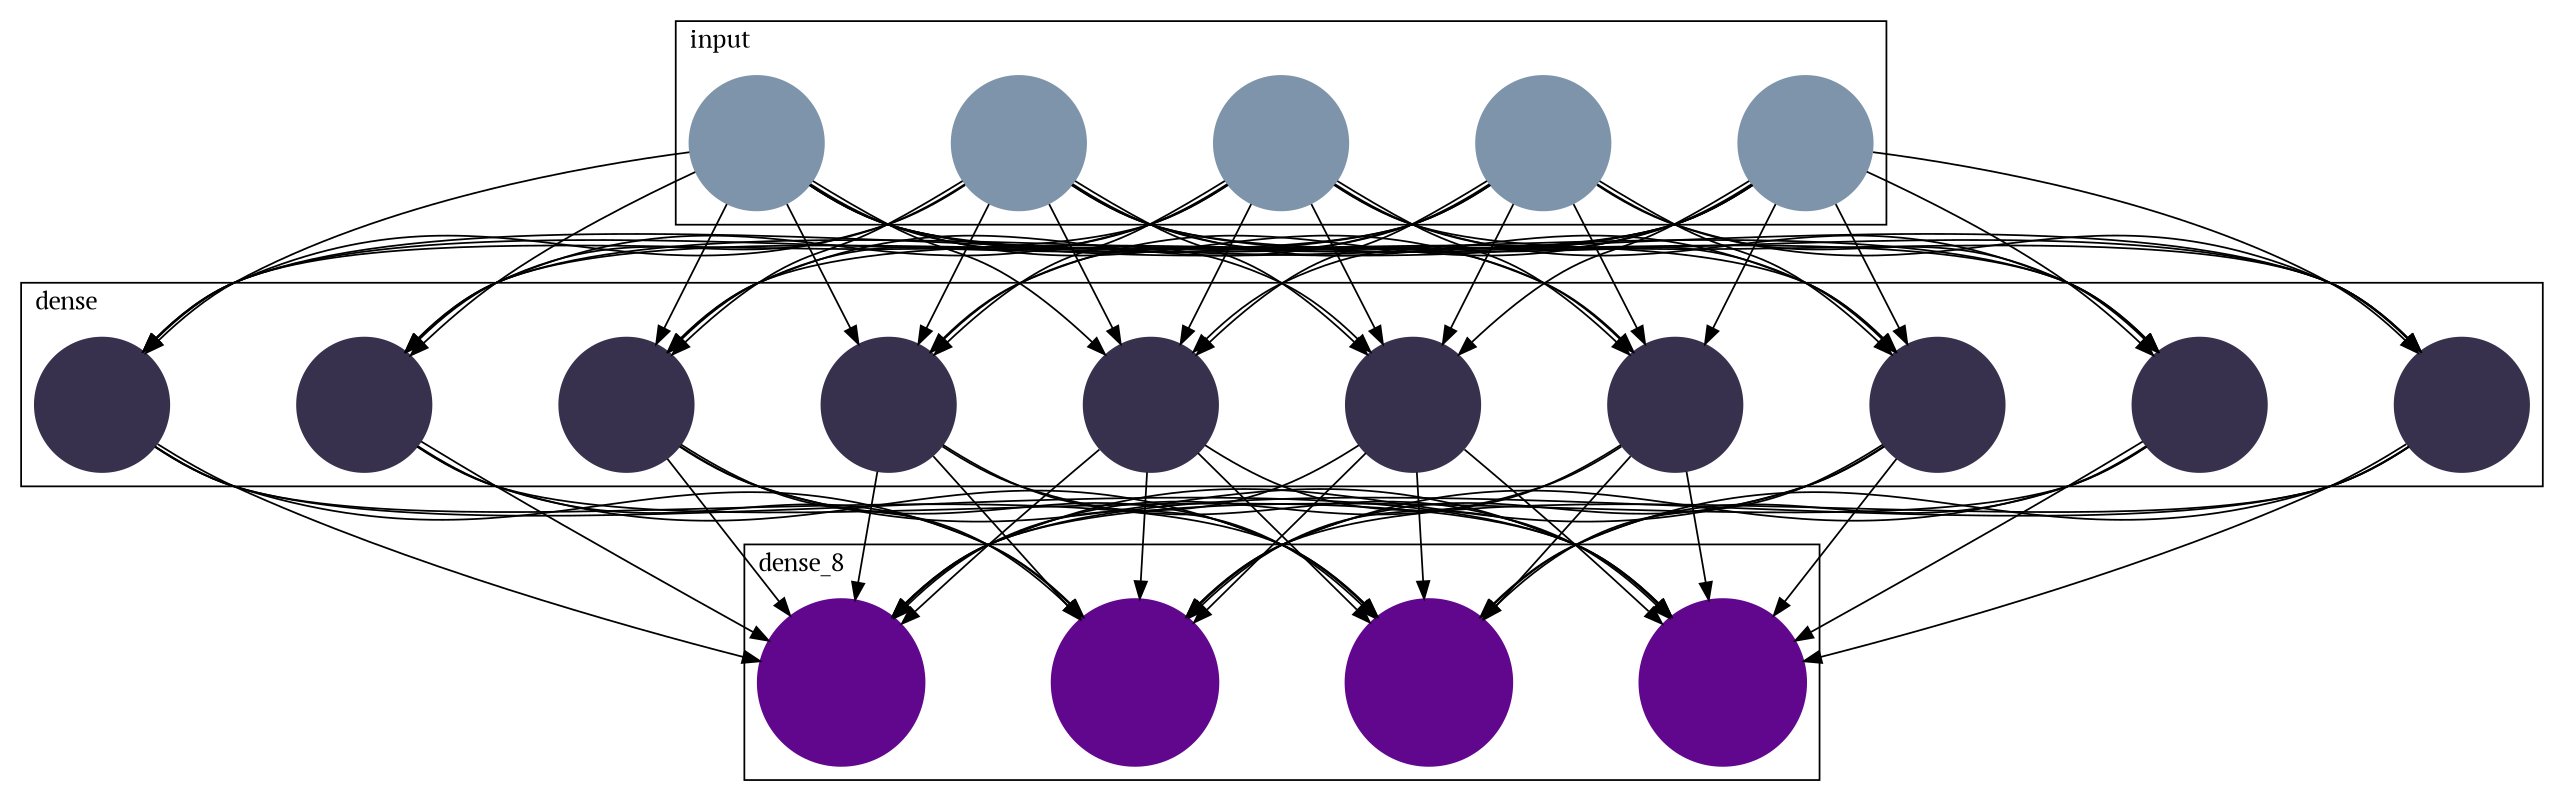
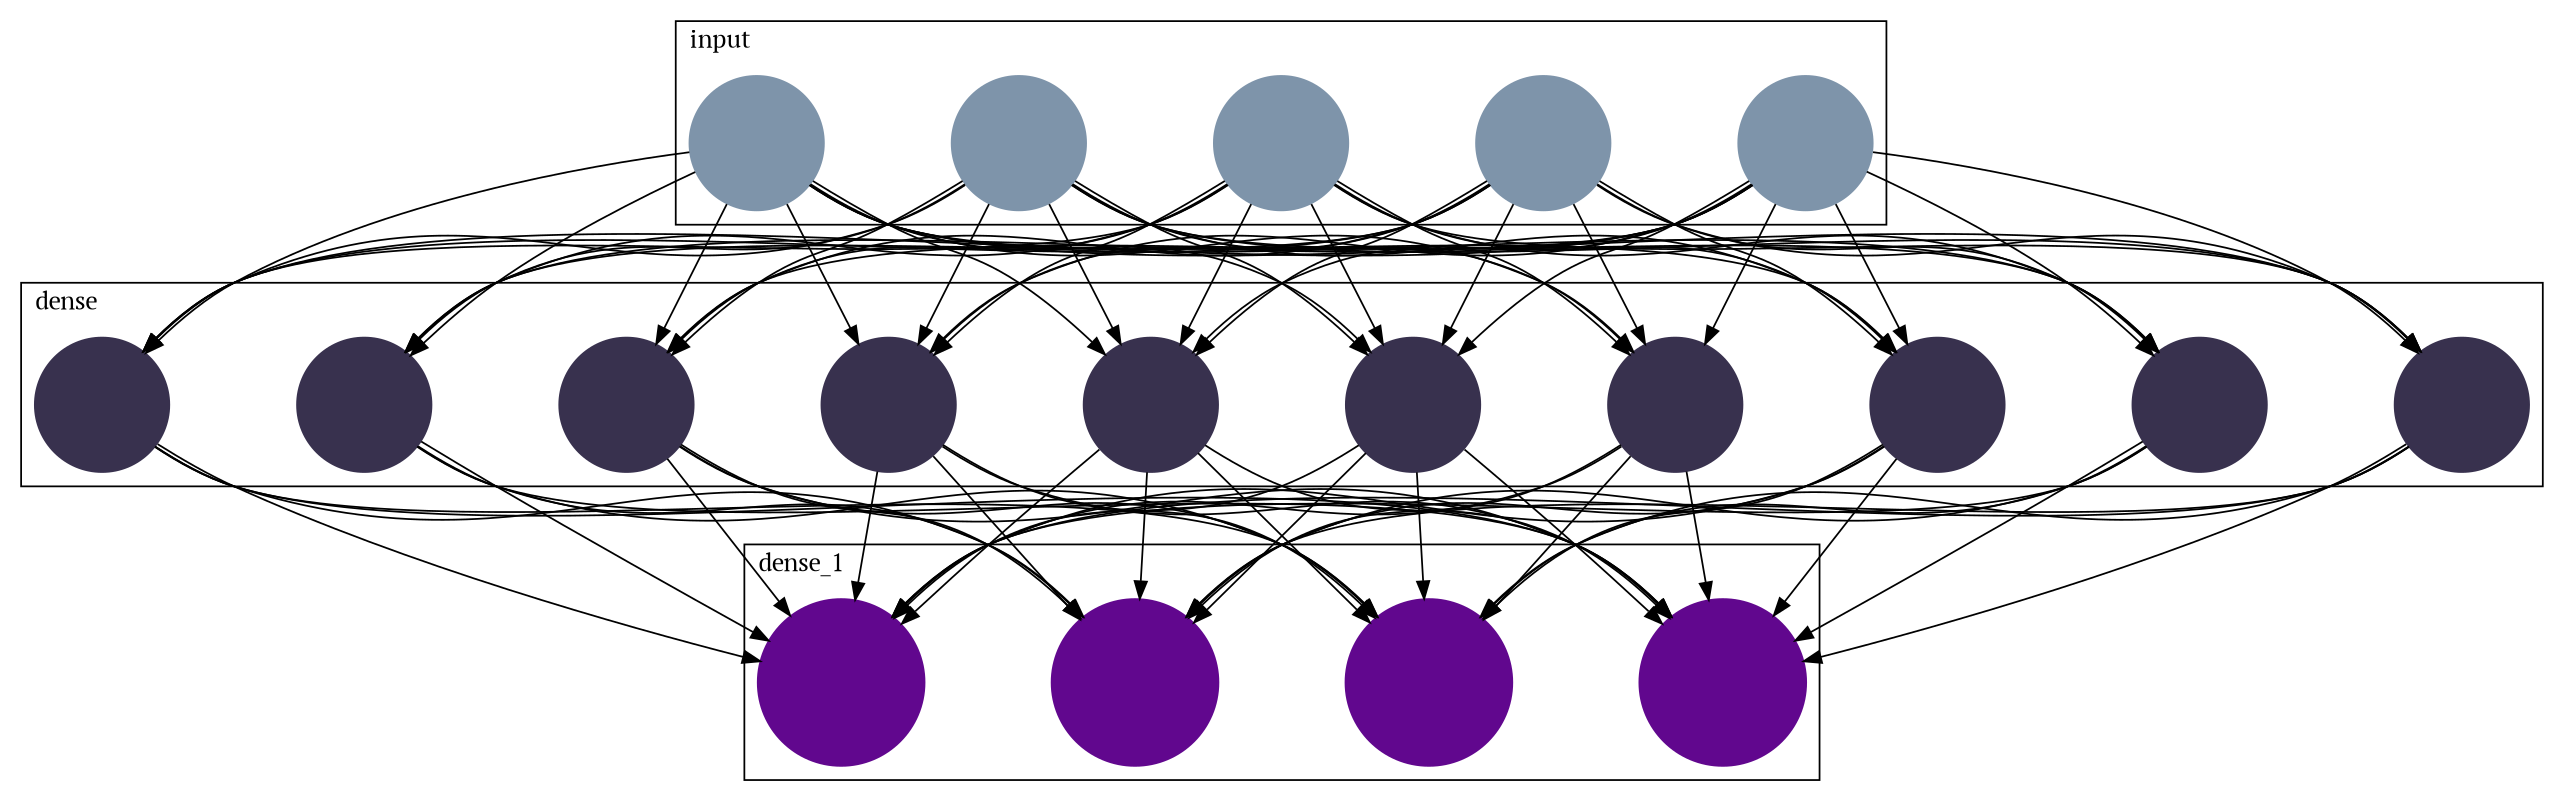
cluster "dense_8": label "dense_8" -> "dense_1"
